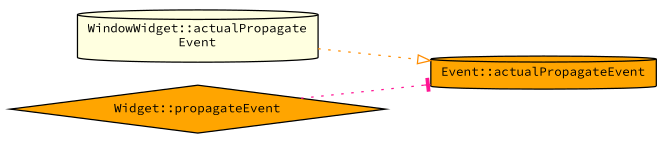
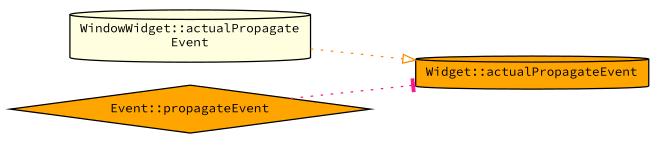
node "Event::actualPropagateEvent": label "Event::actualPropagateEvent" -> "Widget::actualPropagateEvent"
node "Widget::propagateEvent": label "Widget::propagateEvent" -> "Event::propagateEvent"
